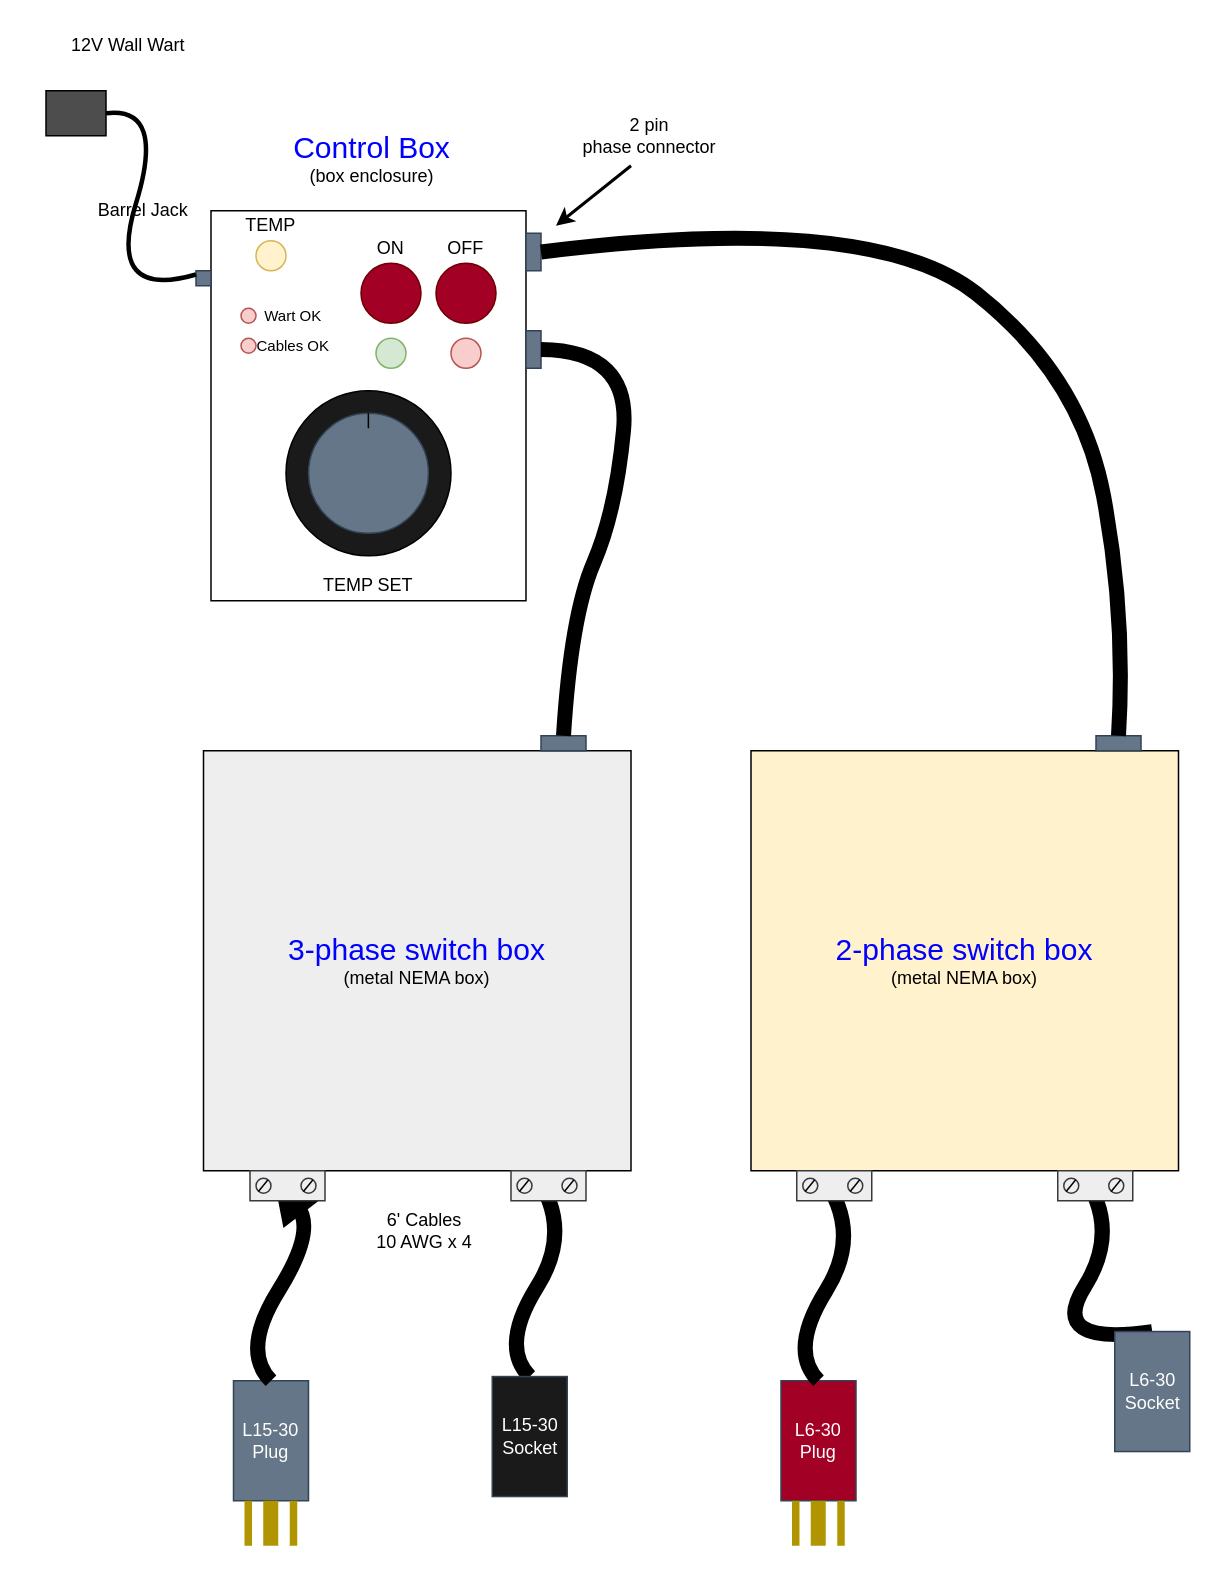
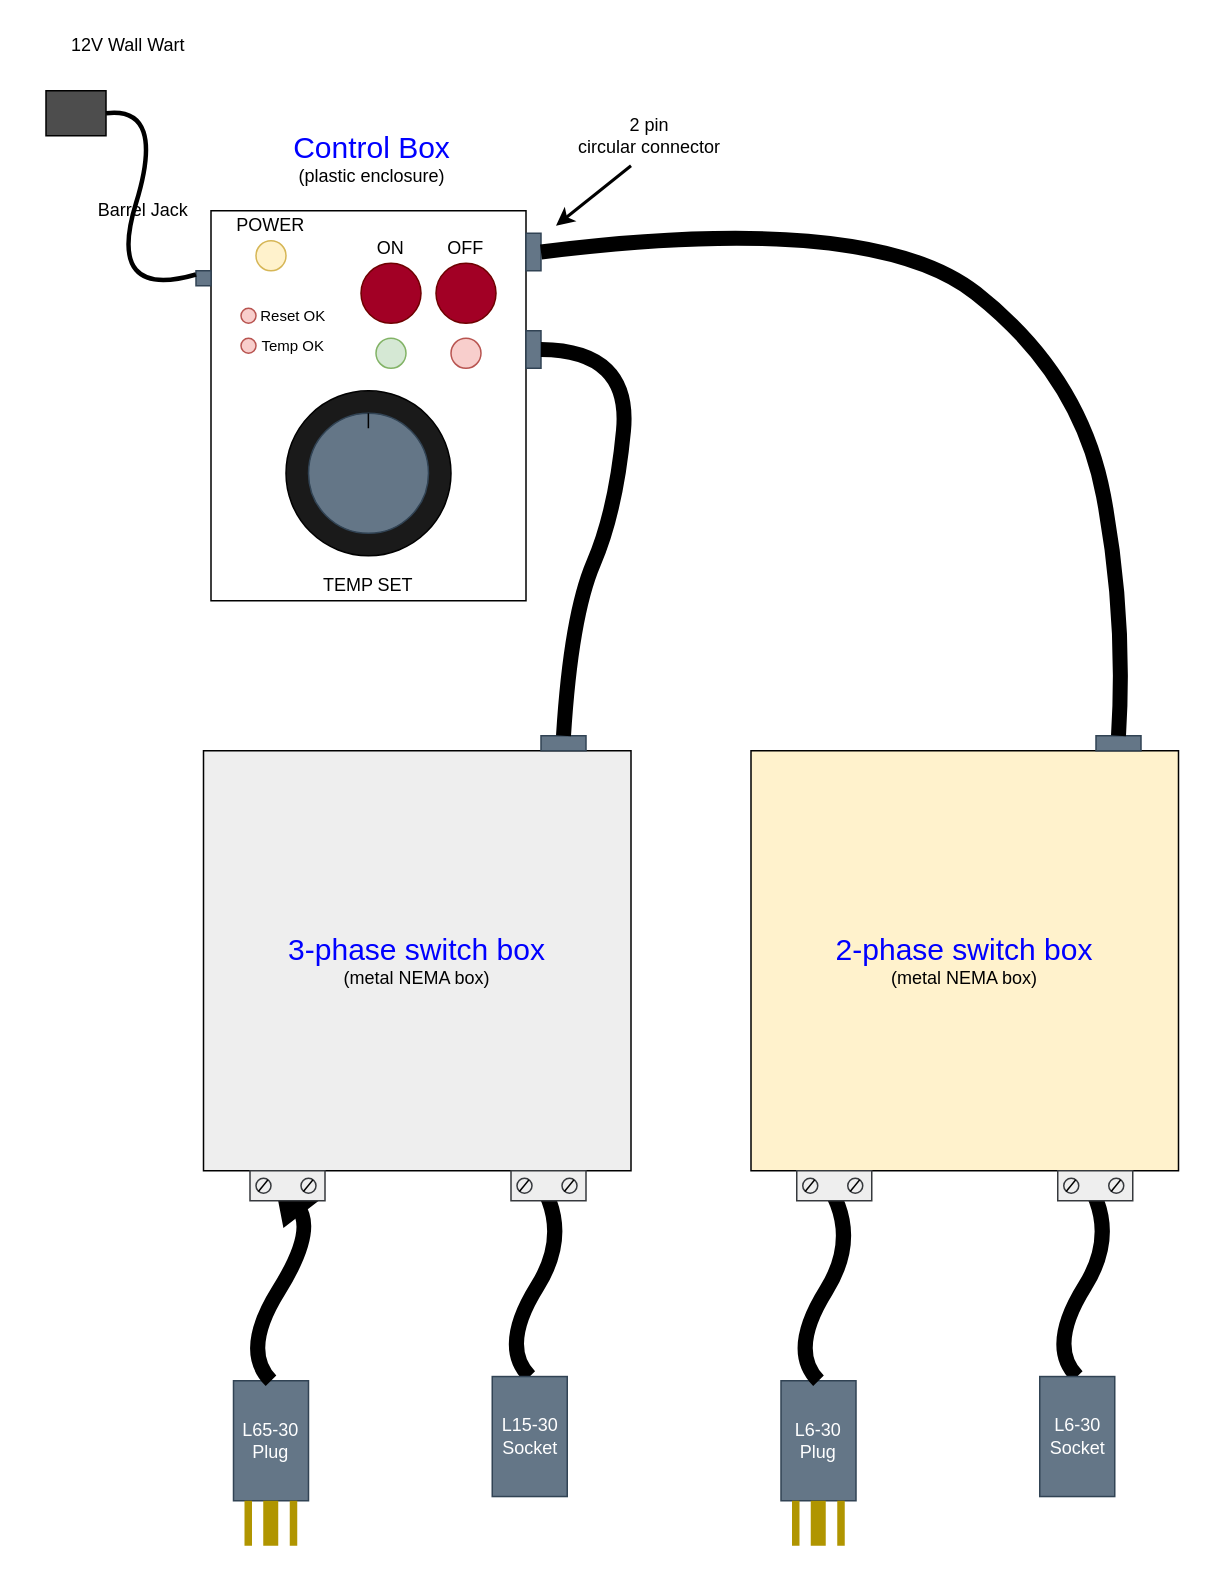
node "2 pin phase connector": label "2 pin phase connector" -> "2 pin circular connector"
node "Control Box (box enclosure)": label "Control Box (box enclosure)" -> "Control Box (plastic enclosure)"
node "TEMP": label "TEMP" -> "POWER"
node "Wart OK": label "Wart OK" -> "Reset OK"
node "Cables OK": label "Cables OK" -> "Temp OK"
node "6' Cables 10 AWG x 4": removed
node "L6-30 Socket": moved (1152, 1392) -> (1077, 1437)
node "L15-30 Socket": fillcolor #1a1a1a -> #647687
node "L15-30 Plug": label "L15-30 Plug" -> "L65-30 Plug"
node "L6-30 Plug": fillcolor #a20025 -> #647687
